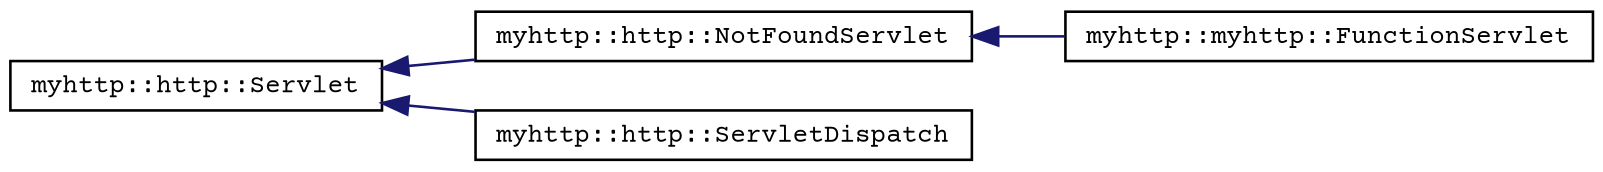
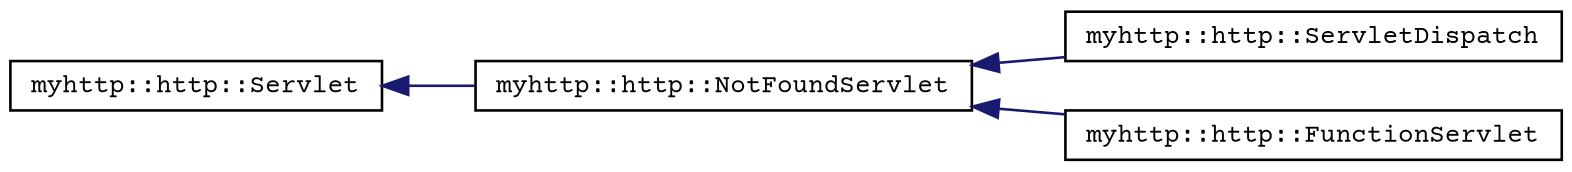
node "myhttp::myhttp::FunctionServlet": label "myhttp::myhttp::FunctionServlet" -> "myhttp::http::FunctionServlet"
edge "myhttp::http::ServletDispatch" -> "myhttp::http::Servlet": now "myhttp::http::ServletDispatch" -> "myhttp::http::NotFoundServlet"
